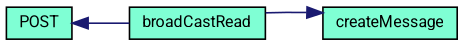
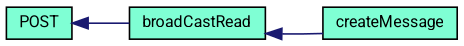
edge "broadCastRead" -> "createMessage": reversed
